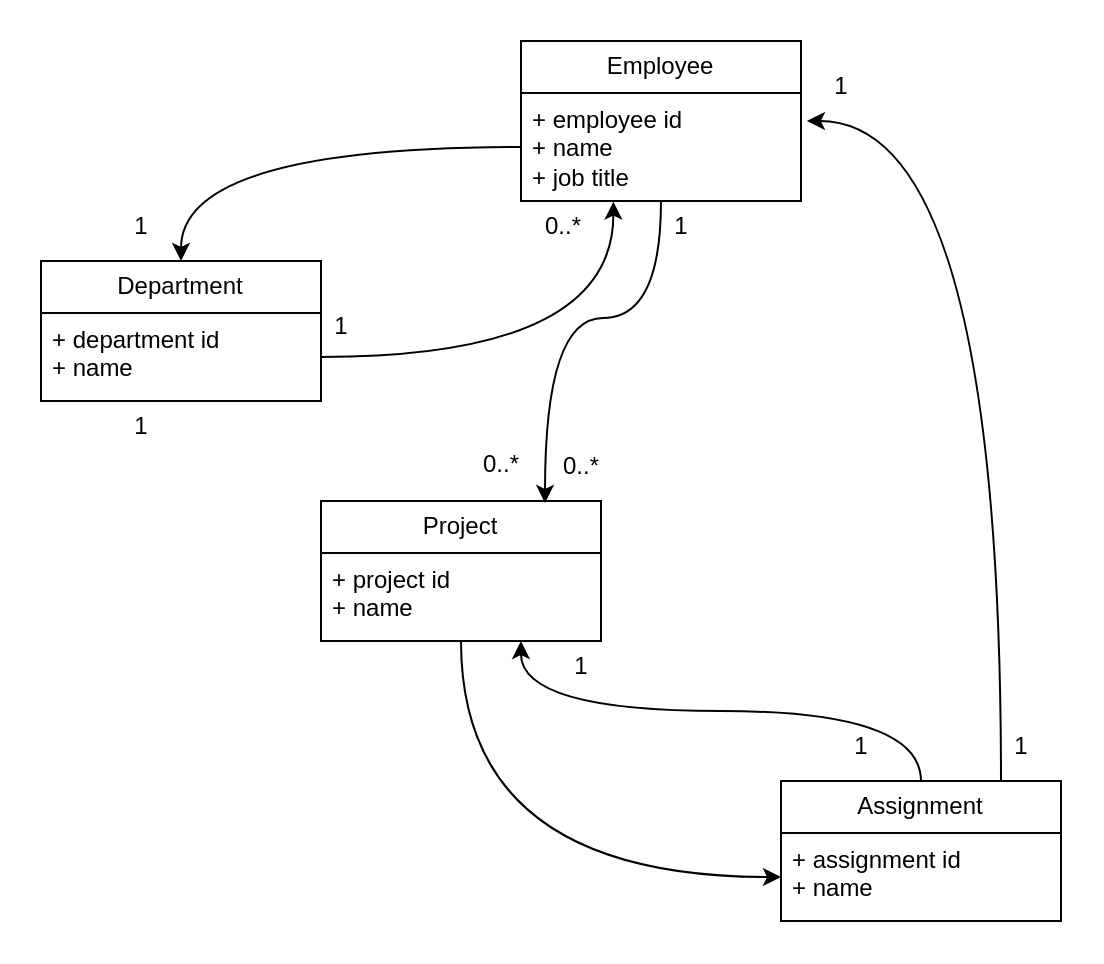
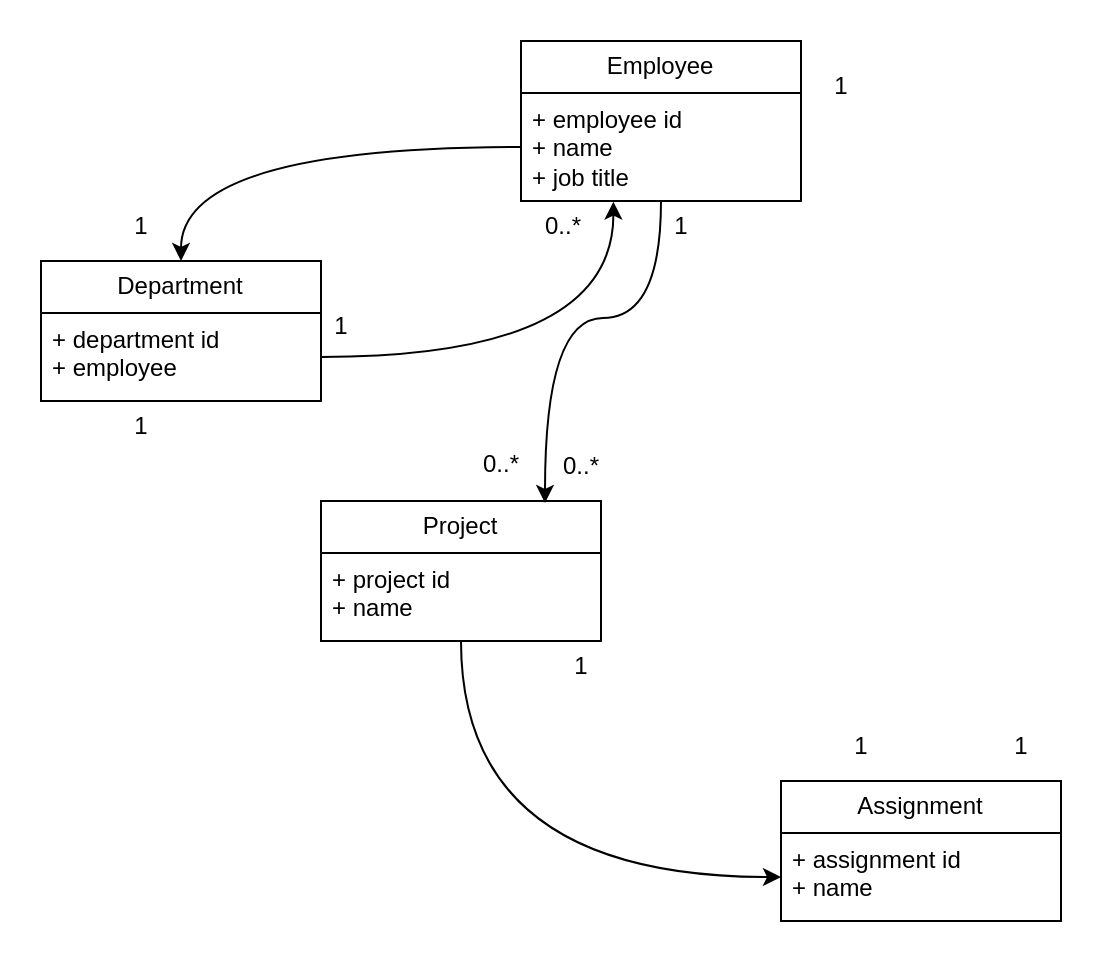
node "+ department id + name": label "+ department id + name" -> "+ department id + employee"
edge "Assignment" -> "+ employee id + name + job title": removed
edge "Assignment" -> "+ project id + name": removed
